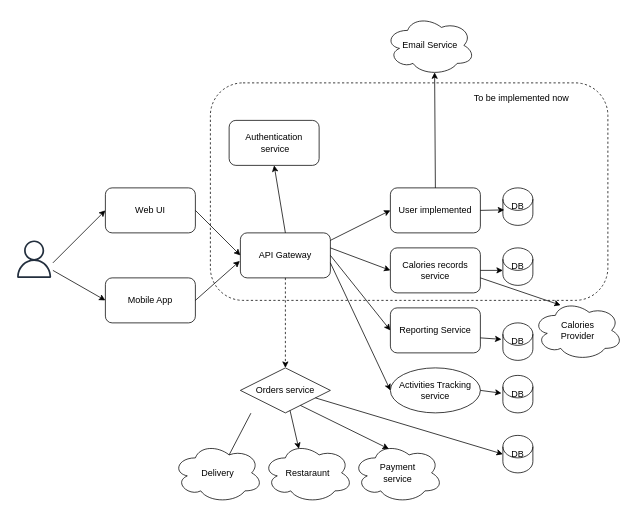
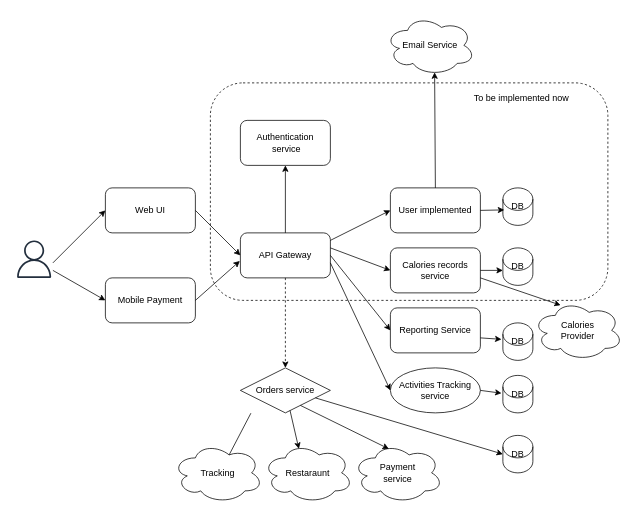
node "Authentication service": moved (274, 143) -> (285, 143)
node "Mobile App": label "Mobile App" -> "Mobile Payment"
node "Delivery": label "Delivery" -> "Tracking"
